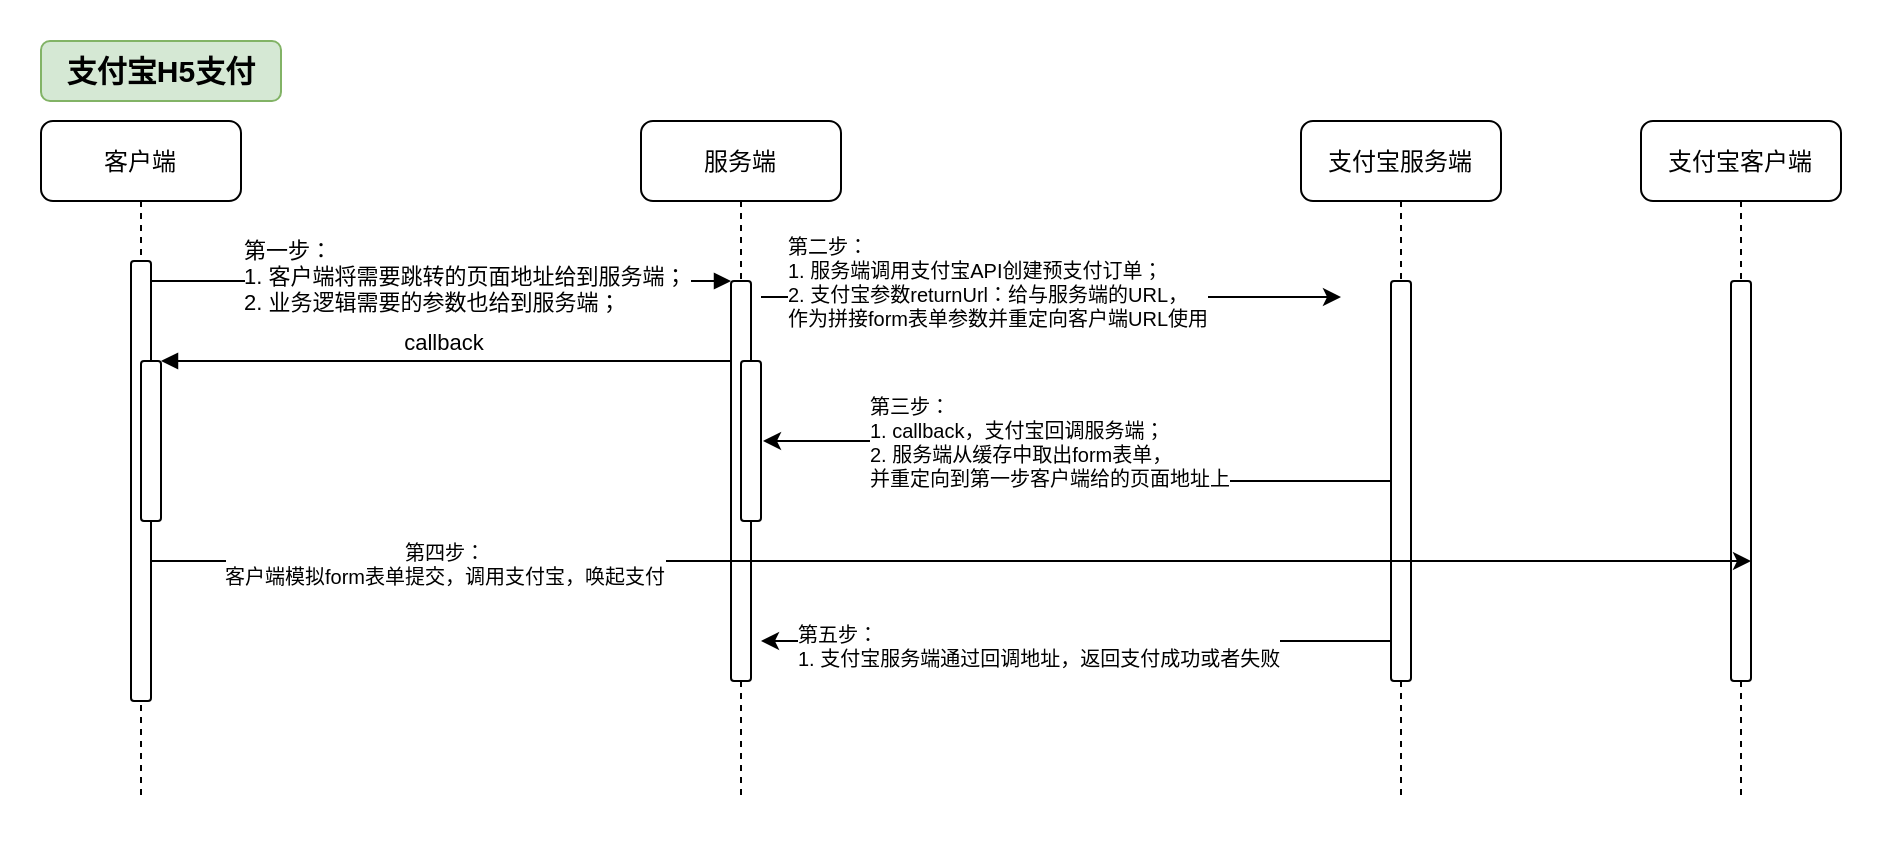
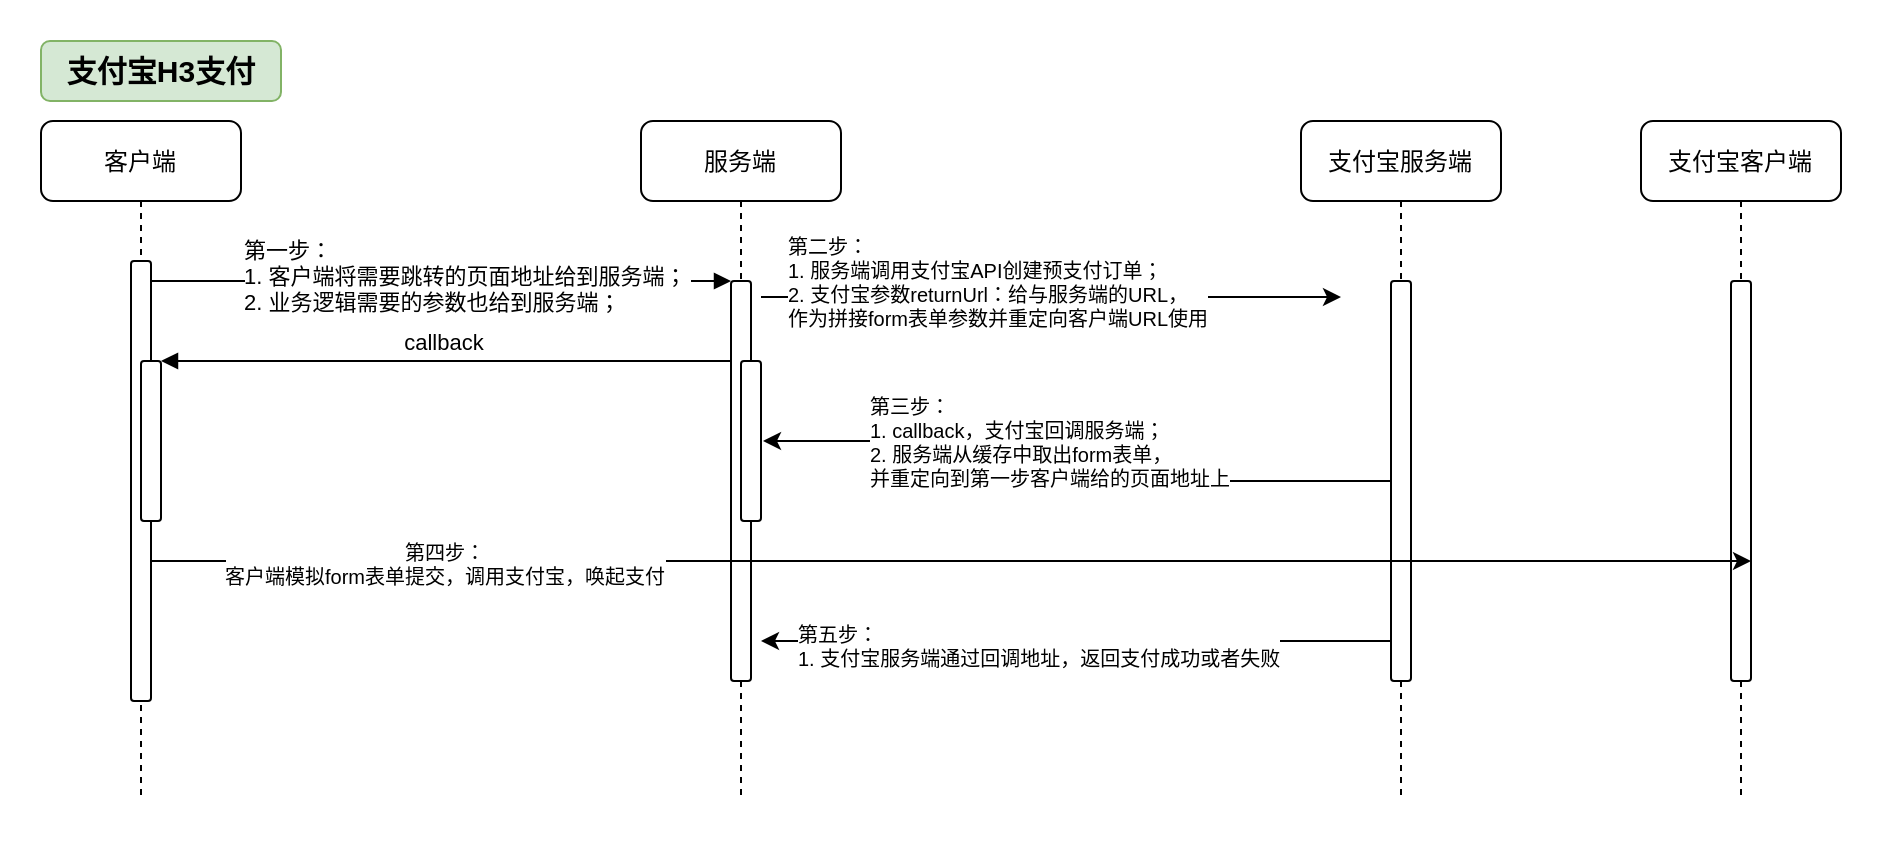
node "支付宝H5支付": label "支付宝H5支付" -> "支付宝H3支付"
